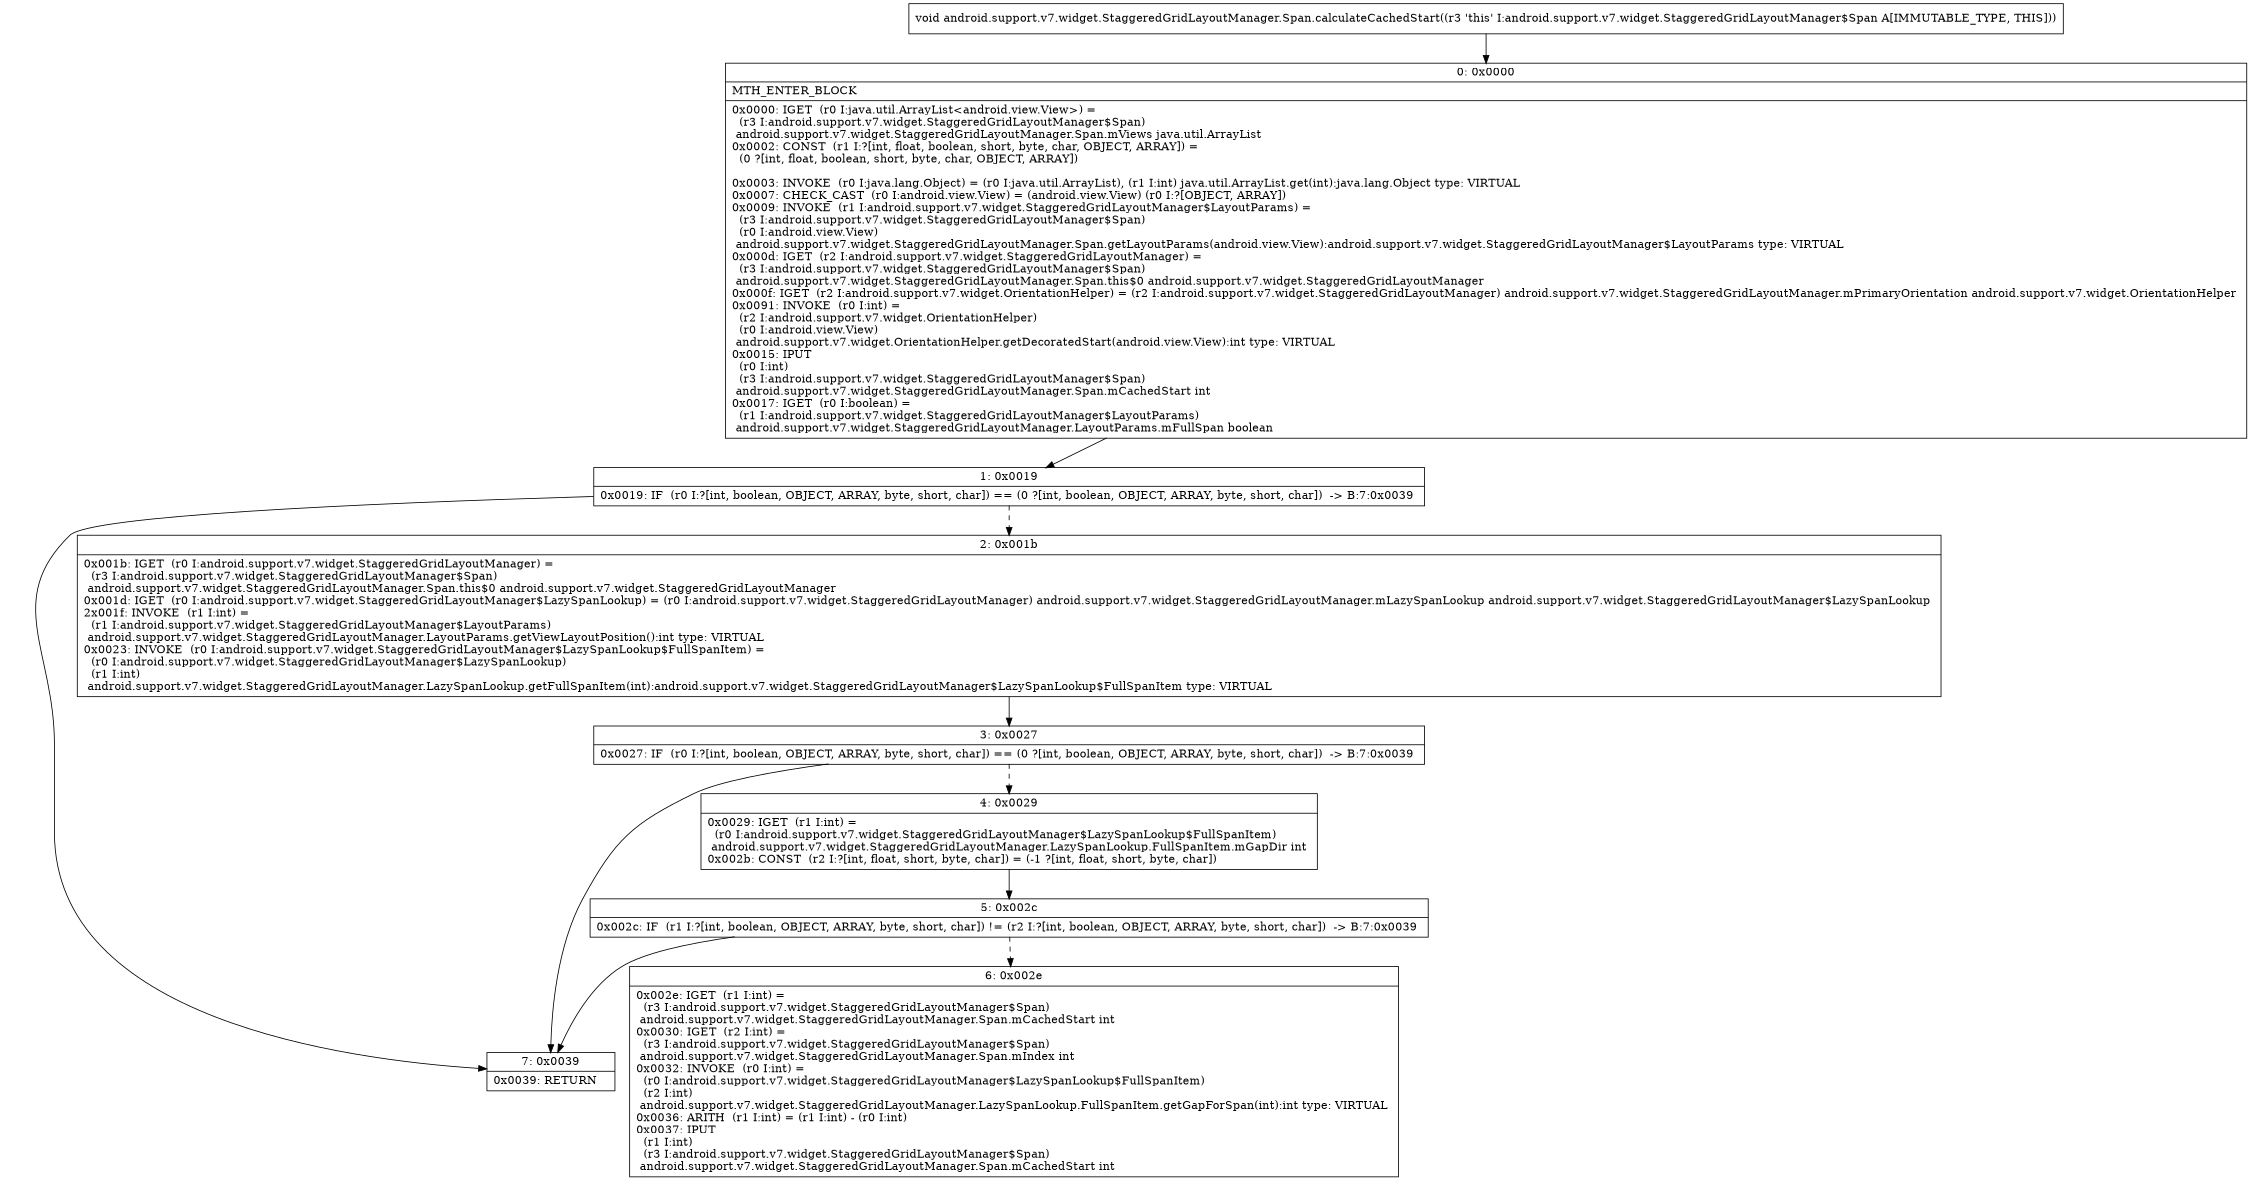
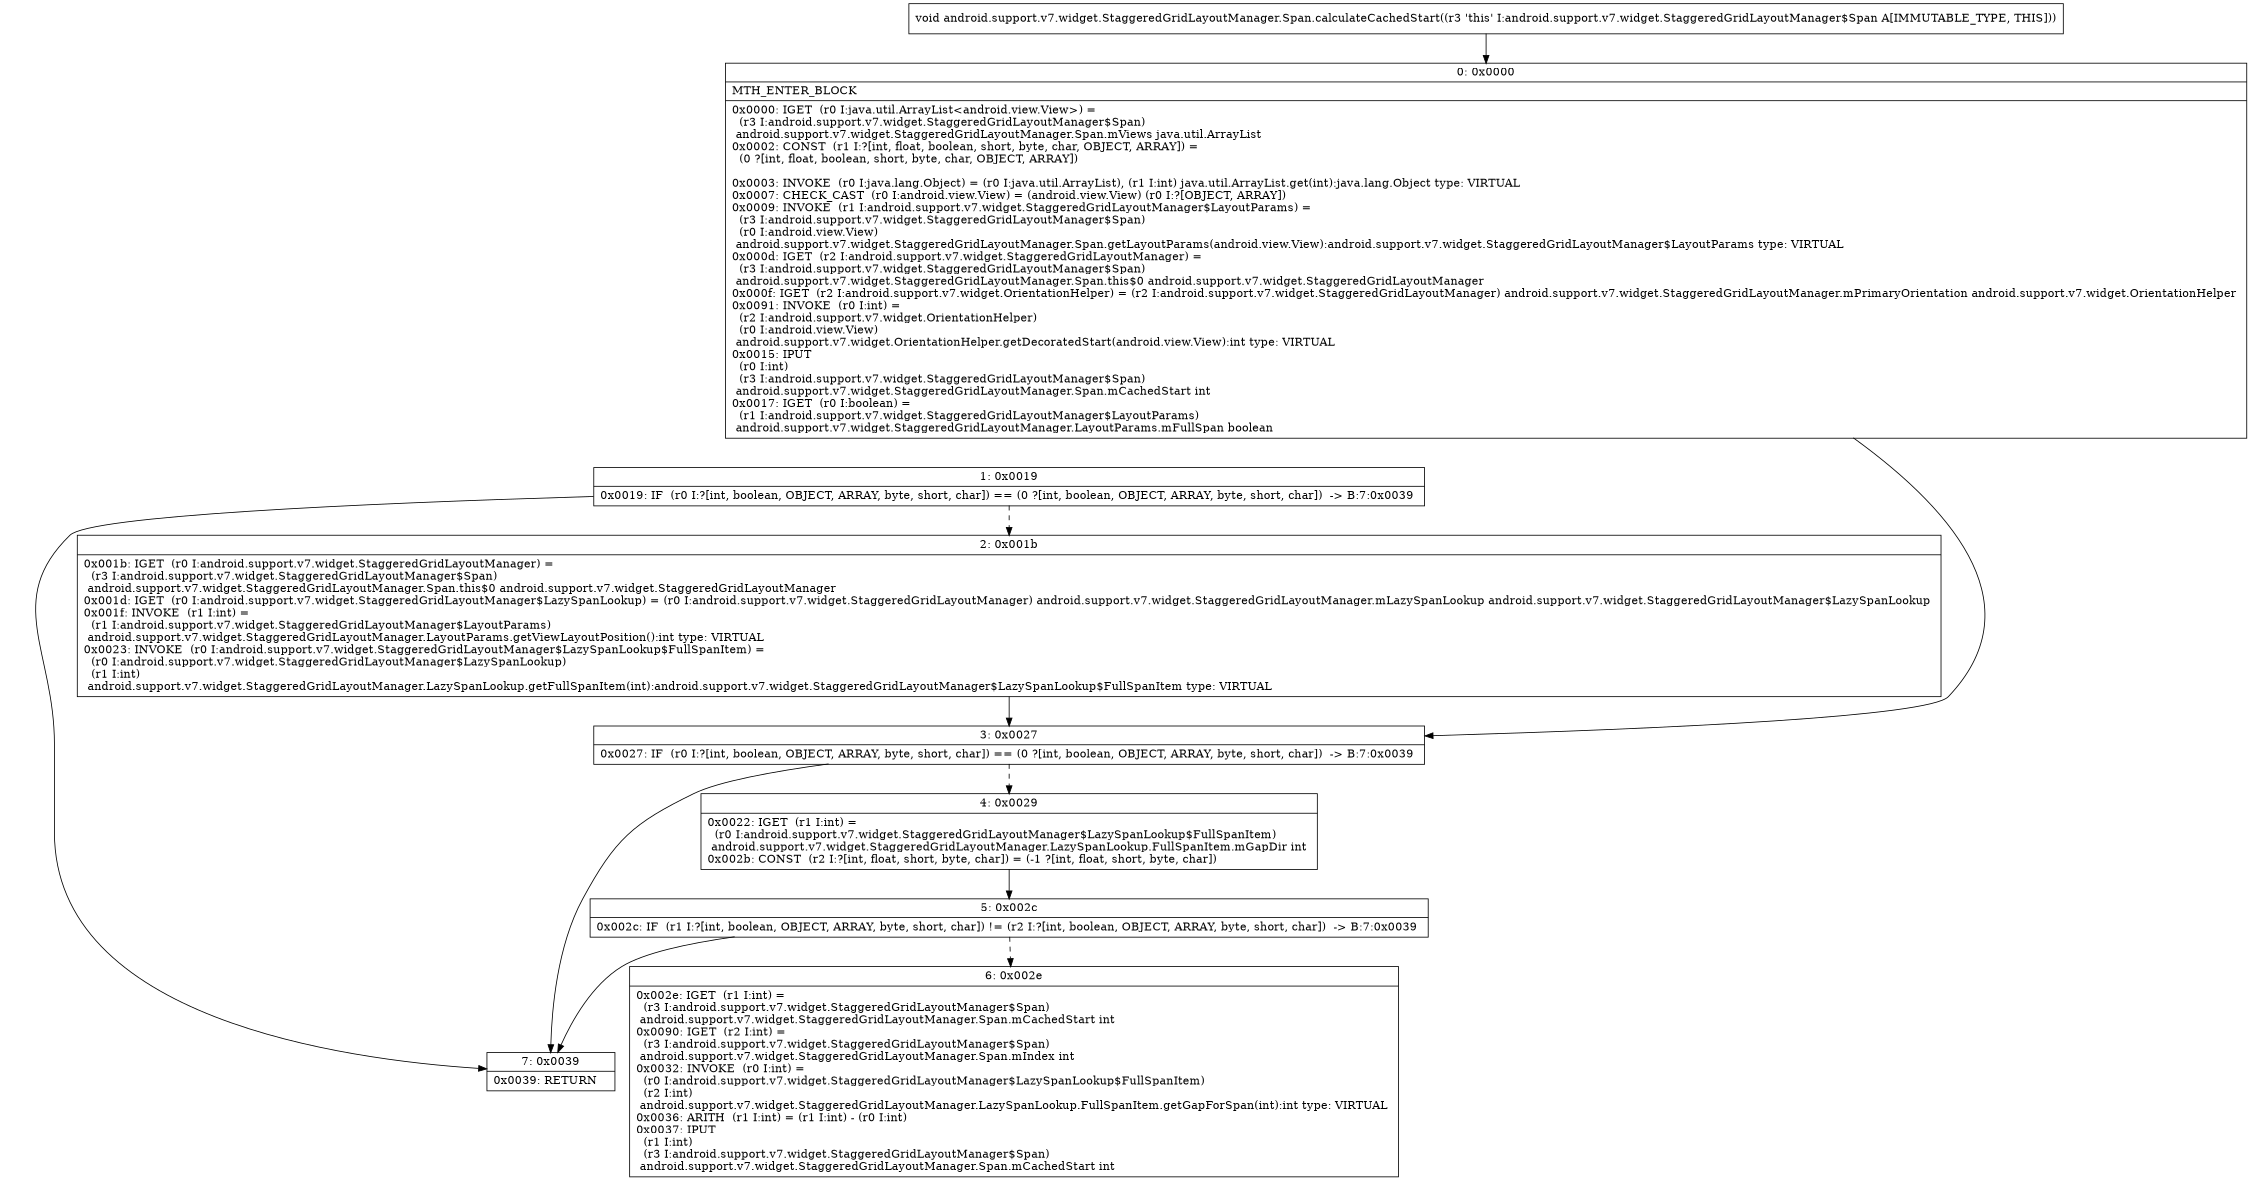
edge "0: 0x0000" -> "1: 0x0019": now "0: 0x0000" -> "3: 0x0027"
node "2: 0x001b": text "2x001f: INVOKE  (r1 I:int) =" -> "0x001f: INVOKE  (r1 I:int) ="
node "4: 0x0029": text "0x0029: IGET  (r1 I:int) =" -> "0x0022: IGET  (r1 I:int) ="
node "6: 0x002e": text "0x0030: IGET  (r2 I:int) =" -> "0x0090: IGET  (r2 I:int) ="
